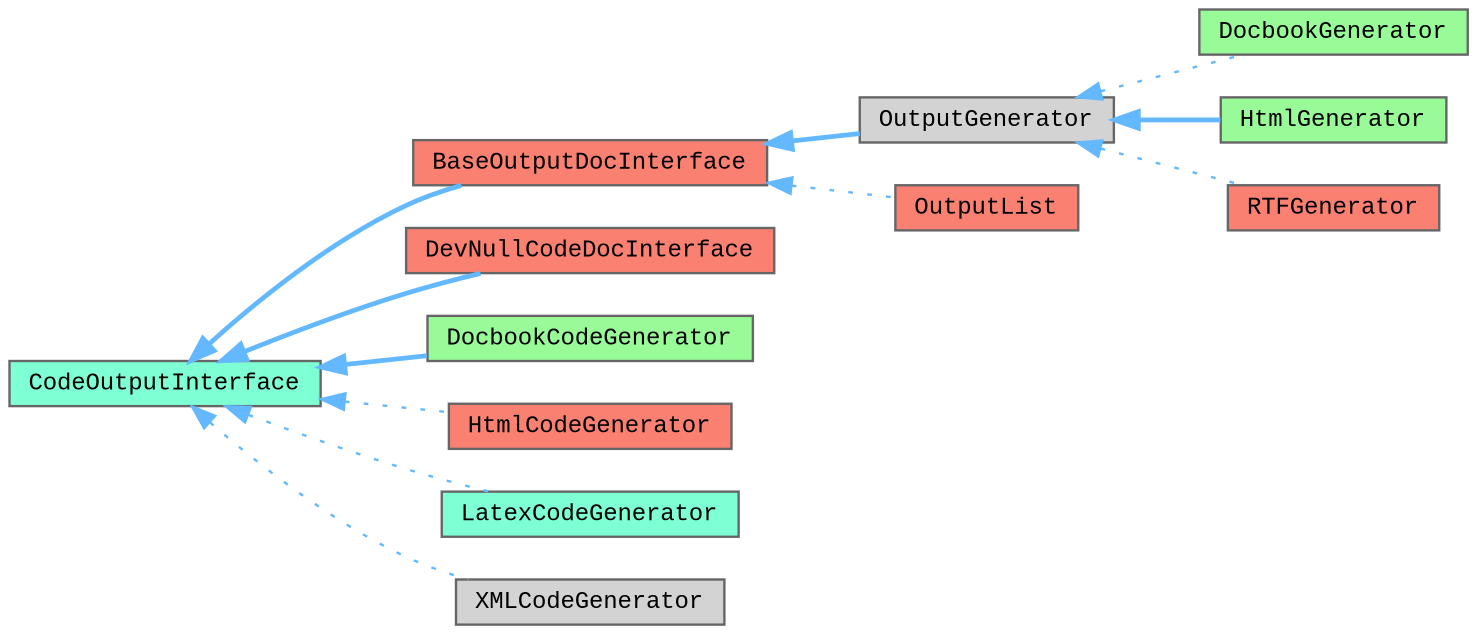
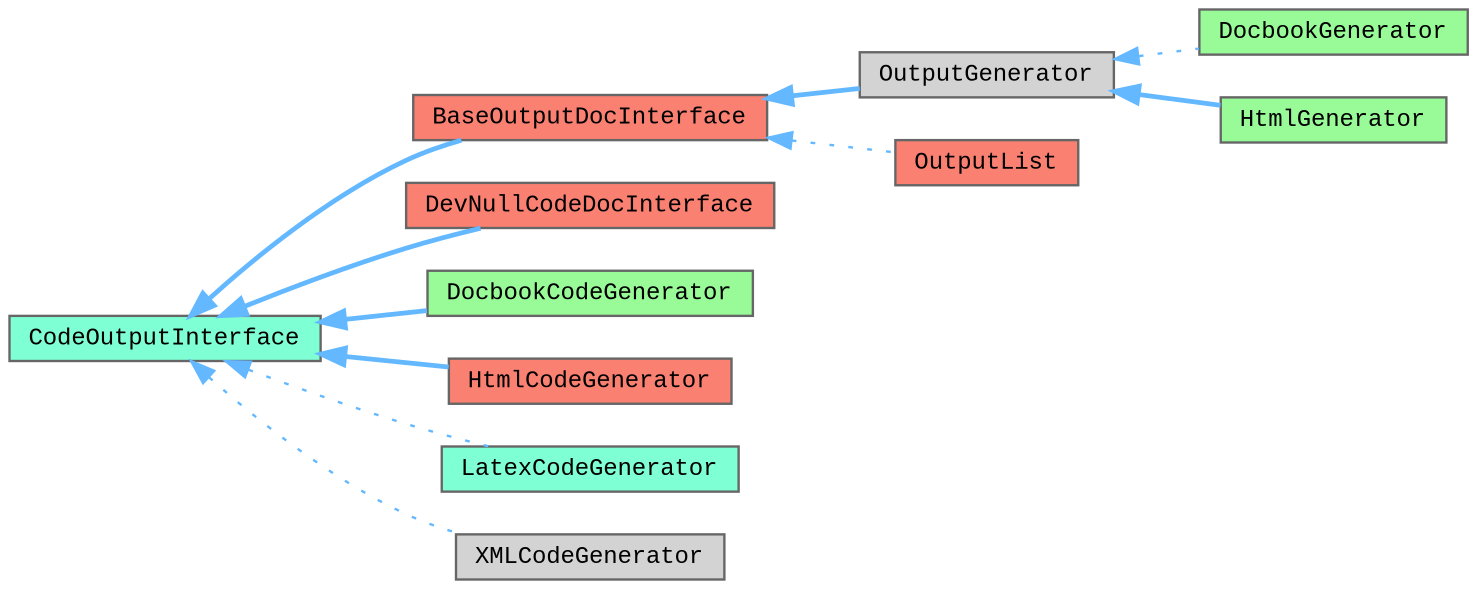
node "RTFGenerator": removed
edge "HtmlCodeGenerator" -> "CodeOutputInterface": style dotted -> bold
